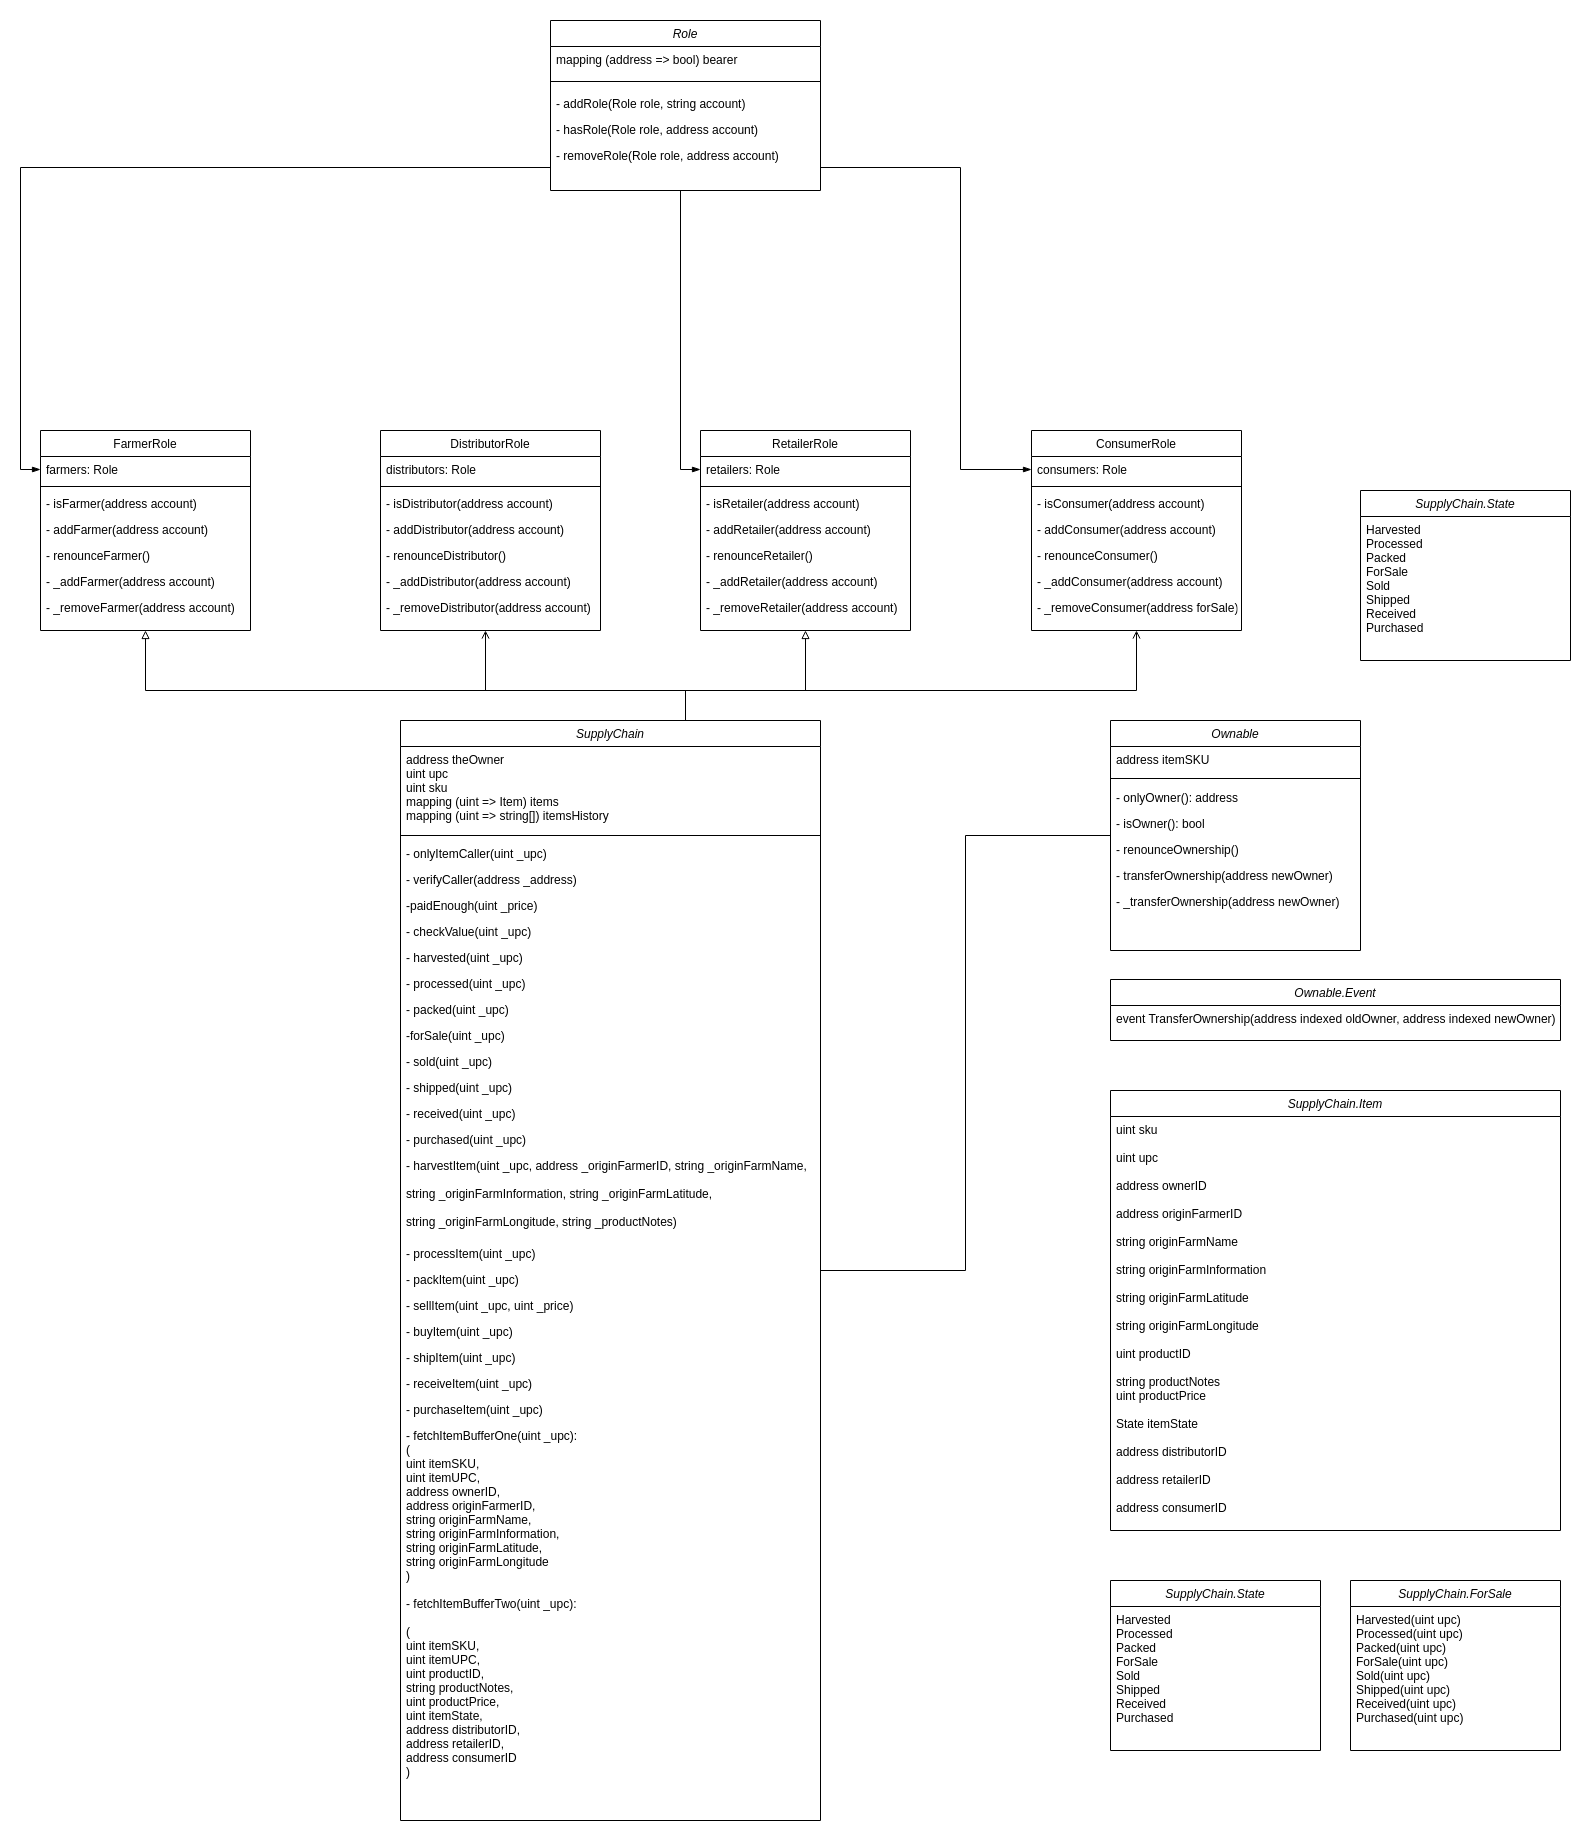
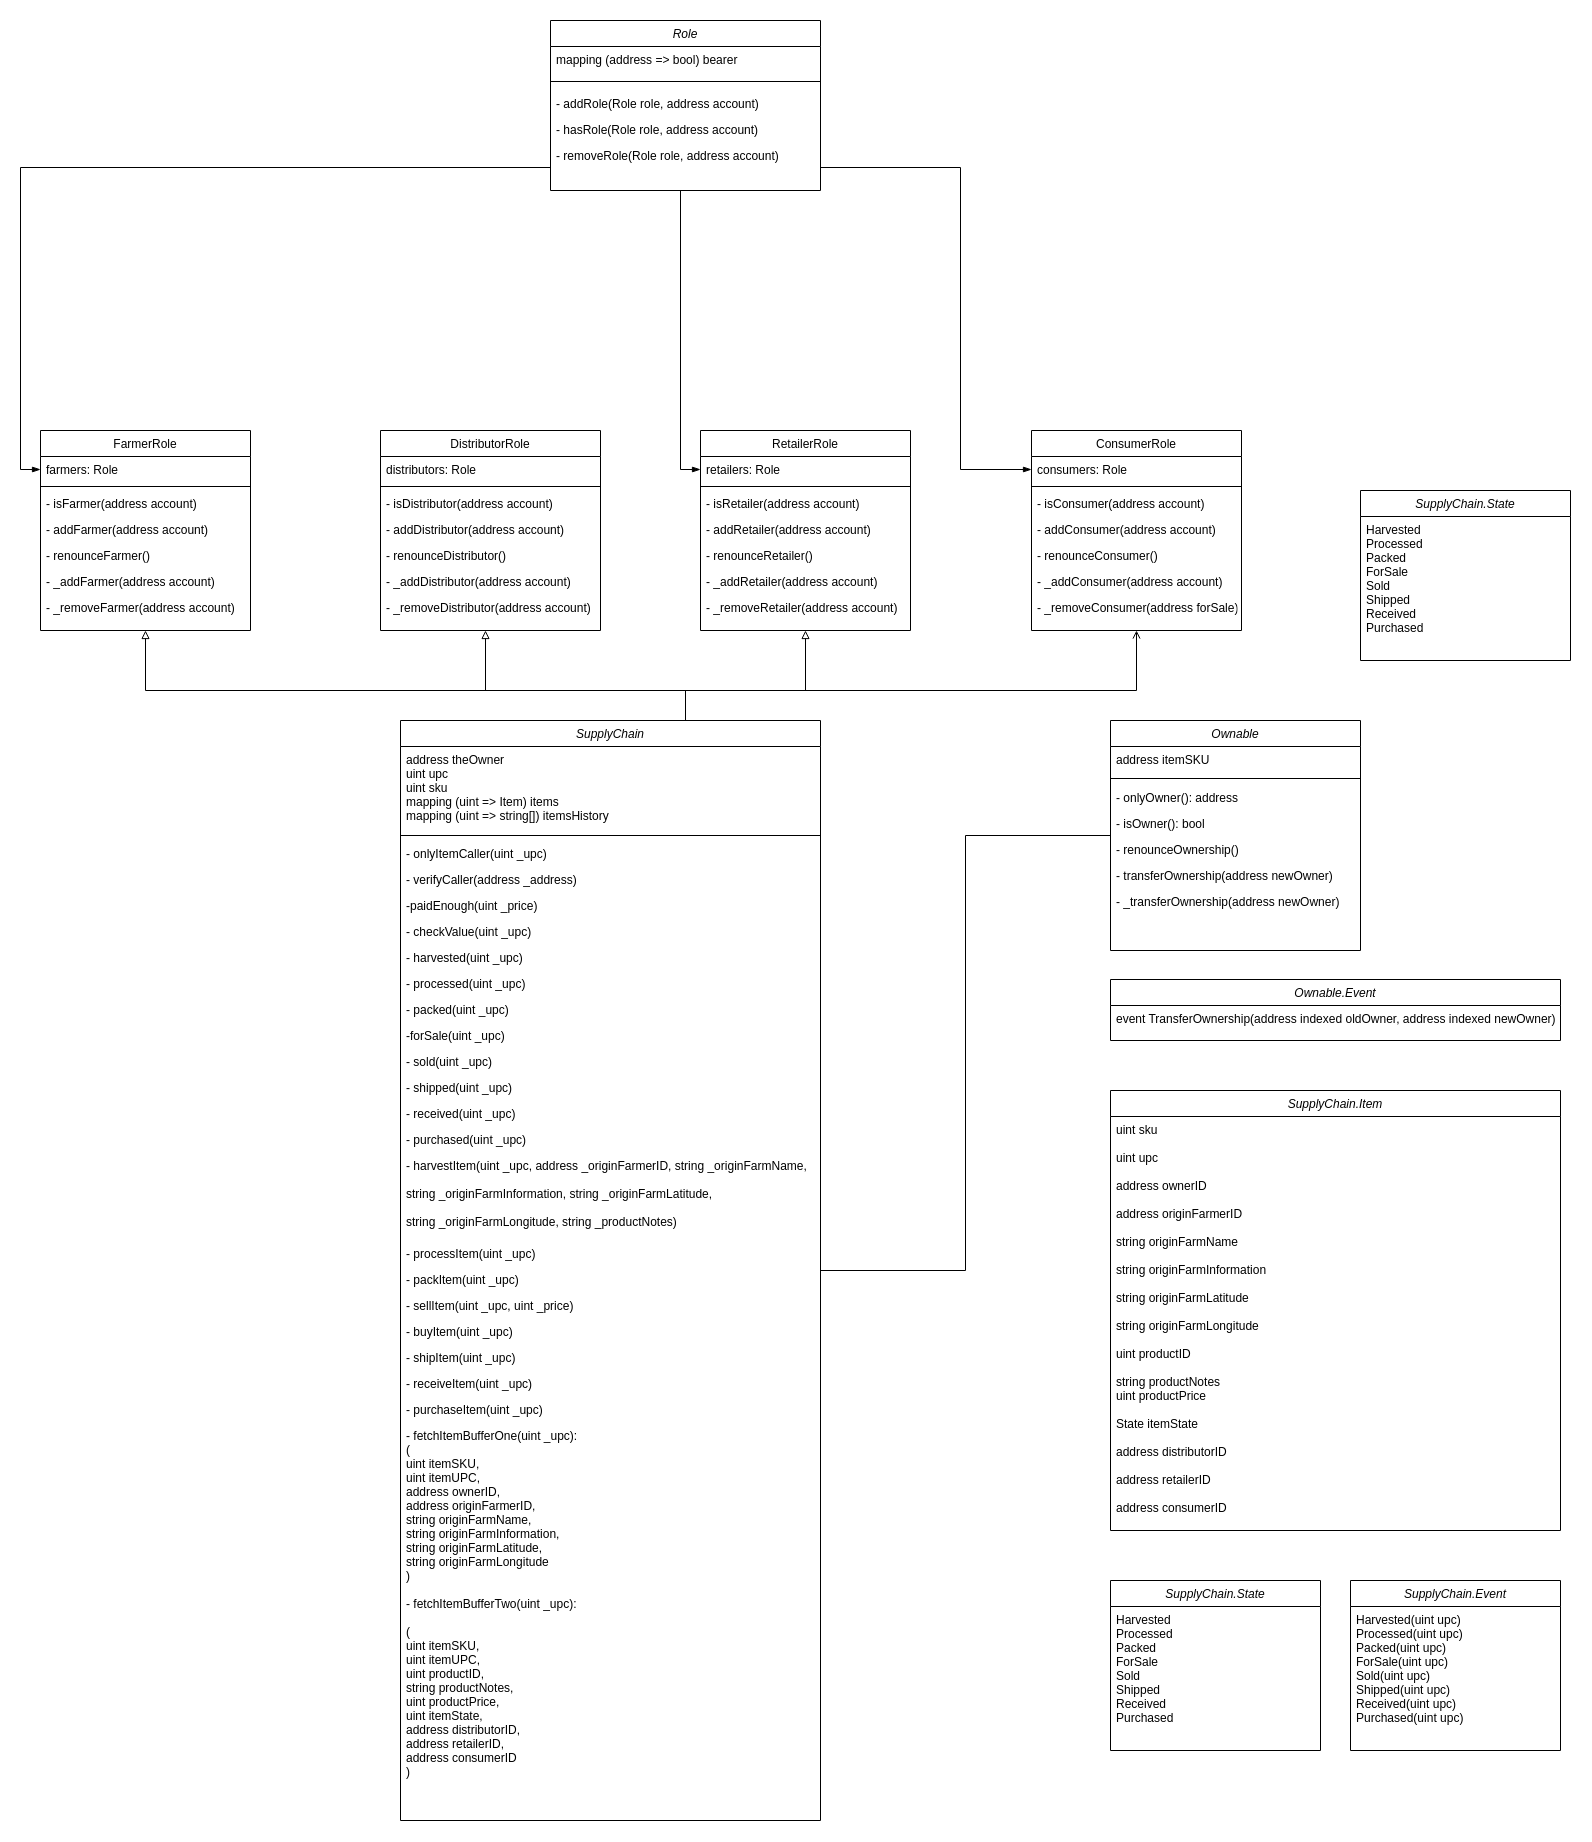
node "- addRole(Role role, string account)": label "- addRole(Role role, string account)" -> "- addRole(Role role, address account)"
edge "SupplyChain" -> "DistributorRole": arrowhead open -> block
node "SupplyChain.ForSale": label "SupplyChain.ForSale" -> "SupplyChain.Event"
